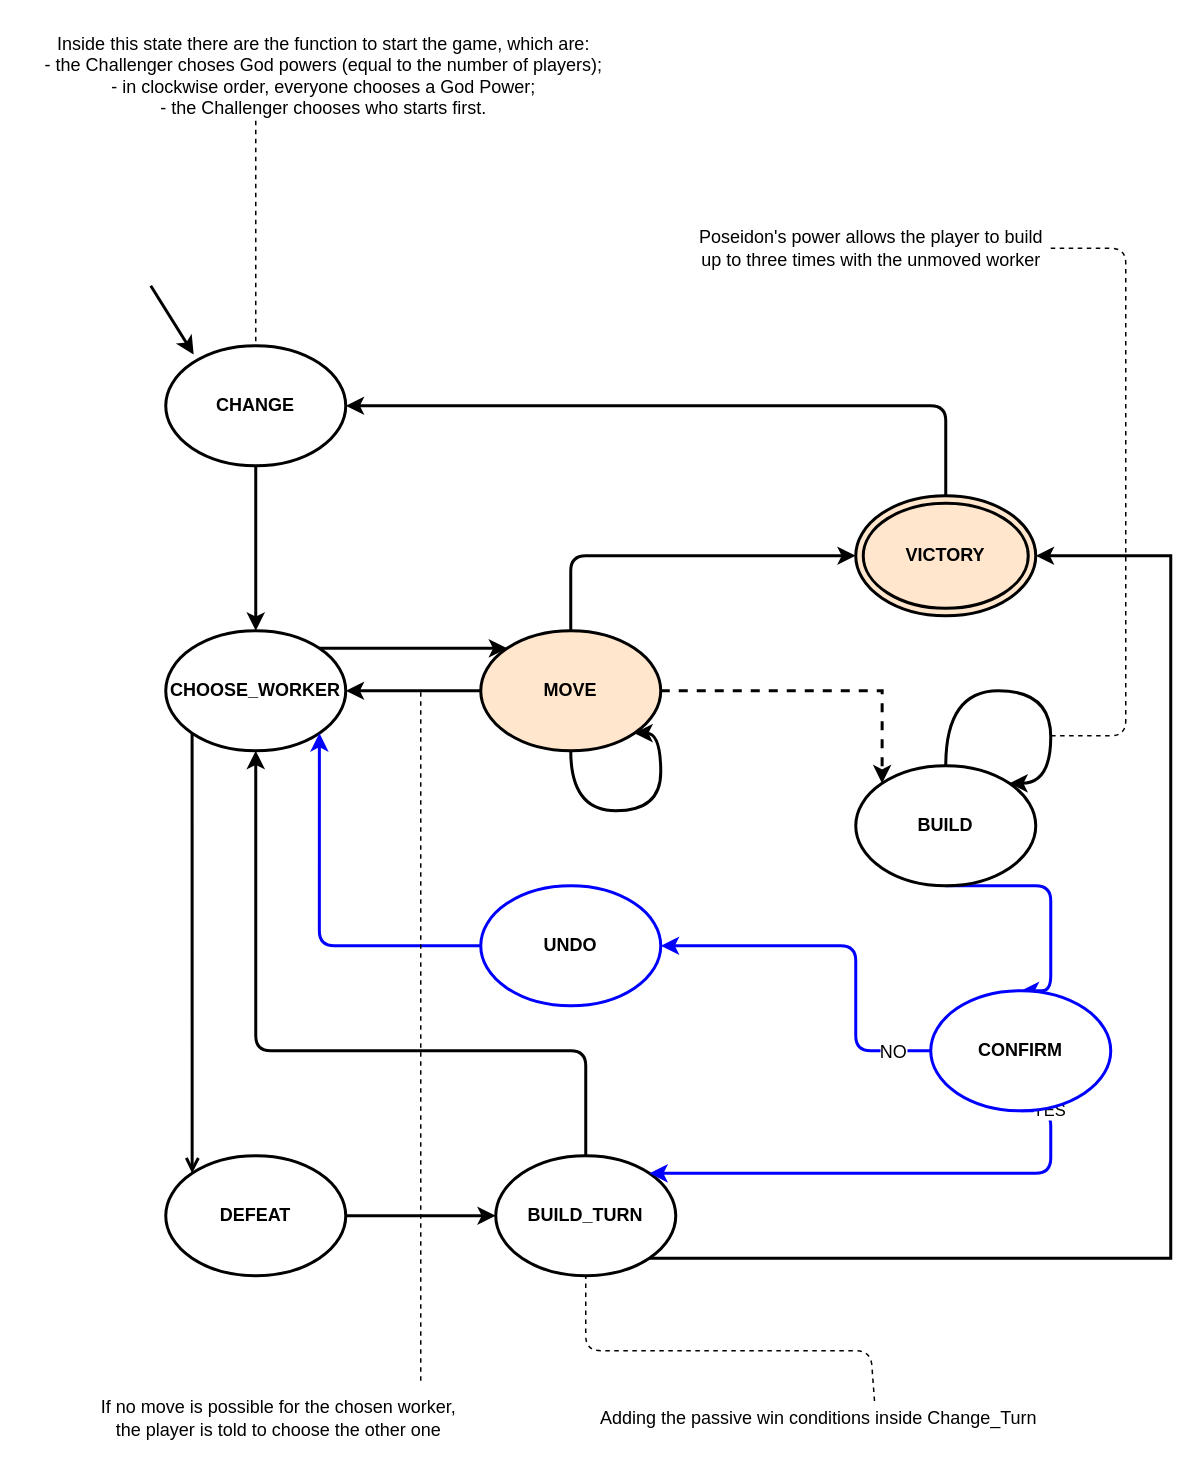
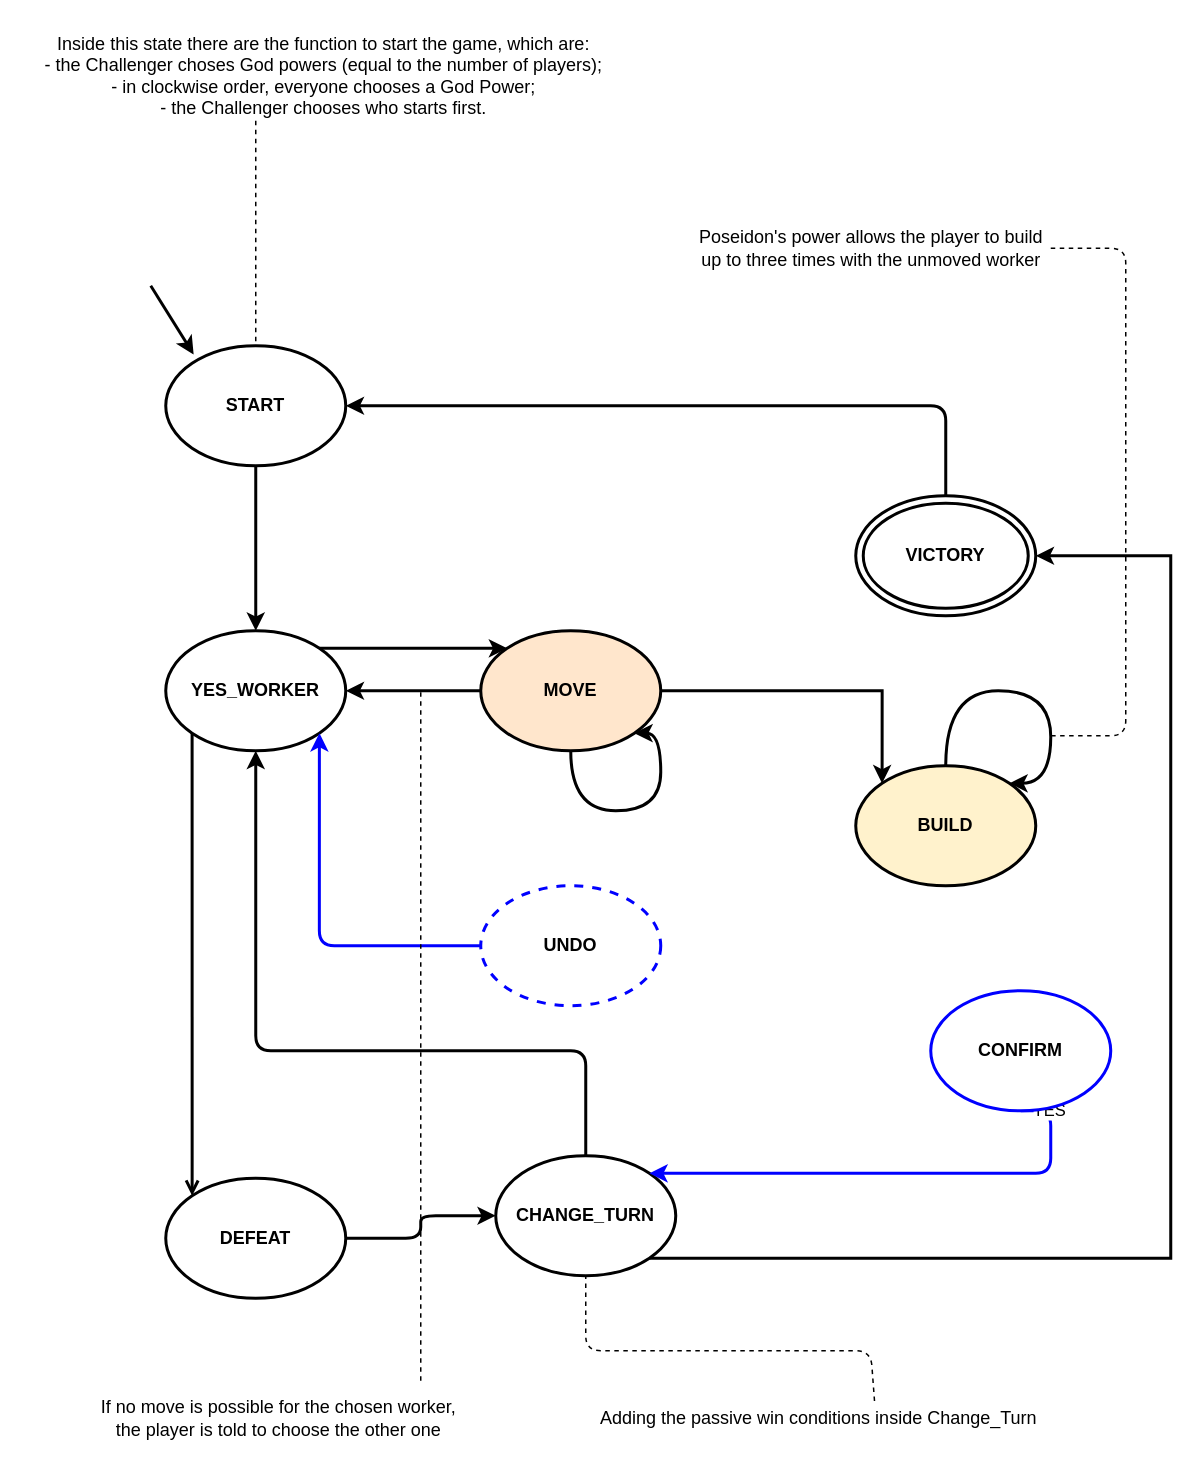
node "CHANGE": label "CHANGE" -> "START"
edge "MOVE" -> "VICTORY": removed
node "VICTORY": fillcolor #ffe6cc -> #ffffff
node "CHOOSE_WORKER": label "CHOOSE_WORKER" -> "YES_WORKER"
edge "MOVE" -> "BUILD": style dashed -> solid
node "BUILD": fillcolor #ffffff -> #fff2cc
edge "BUILD" -> "CONFIRM": removed
node "UNDO": style solid -> dashed
edge "CONFIRM" -> "UNDO": removed, label "NO"
node "DEFEAT": moved (256, 1216) -> (256, 1238)
node "BUILD_TURN": label "BUILD_TURN" -> "CHANGE_TURN"
